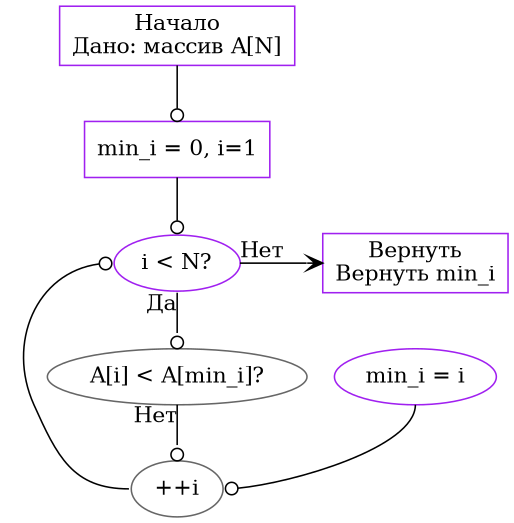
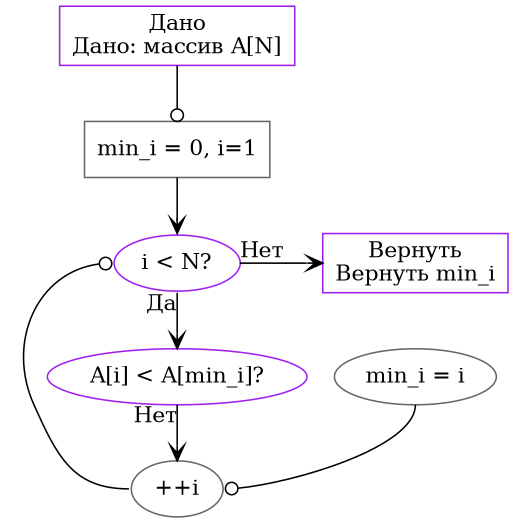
node "Начало Дано: массив A[N]": label "Начало Дано: массив A[N]" -> "Дано Дано: массив A[N]"
node "min_i = 0, i=1": color purple -> gray40
edge "min_i = 0, i=1" -> "i < N?": arrowhead odot -> vee
edge "i < N?" -> "A[i] < A[min_i]?": arrowhead odot -> vee
node "A[i] < A[min_i]?": color gray40 -> purple
node "min_i = i": color purple -> gray40
edge "A[i] < A[min_i]?" -> "++i": arrowhead odot -> vee
